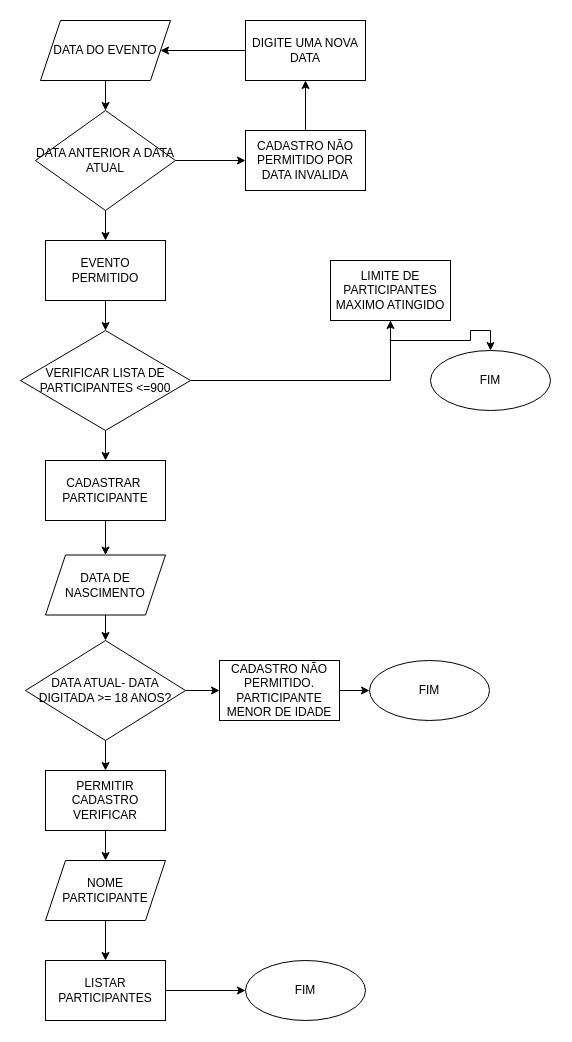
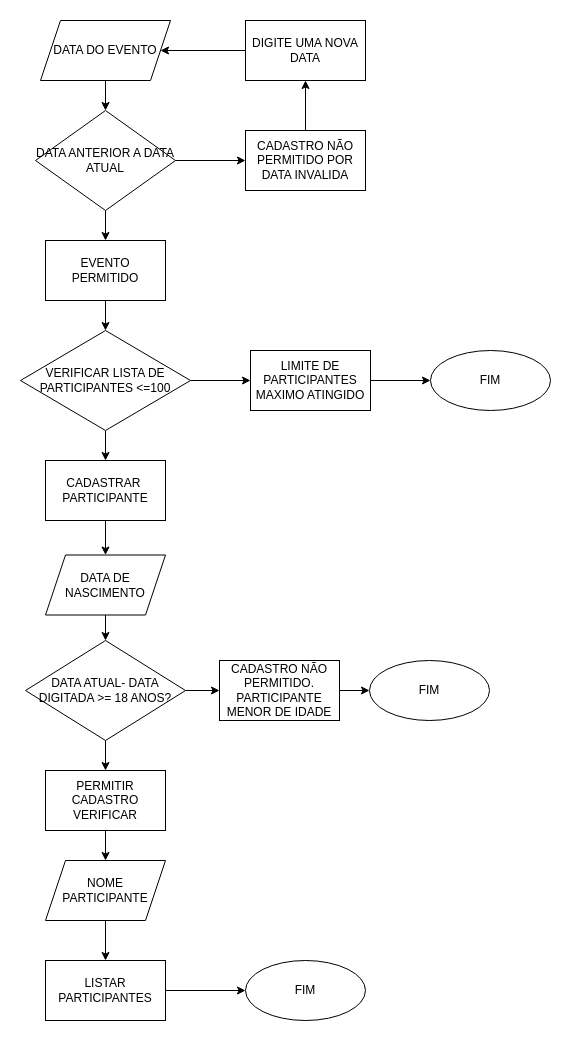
node "LIMITE DE PARTICIPANTES MAXIMO ATINGIDO": moved (391, 291) -> (311, 381)
node "VERIFICAR LISTA DE PARTICIPANTES <=900": label "VERIFICAR LISTA DE PARTICIPANTES <=900" -> "VERIFICAR LISTA DE PARTICIPANTES <=100"
